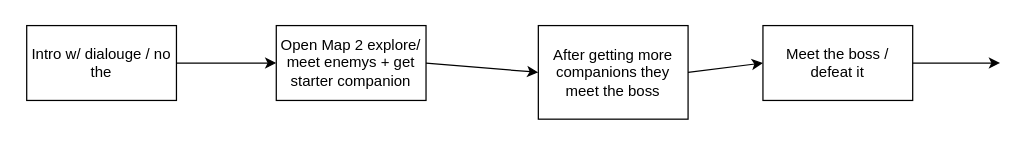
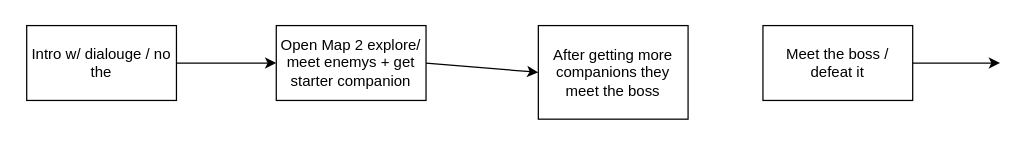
edge "After getting more companions they meet the boss" -> "Meet the boss / defeat it": removed
